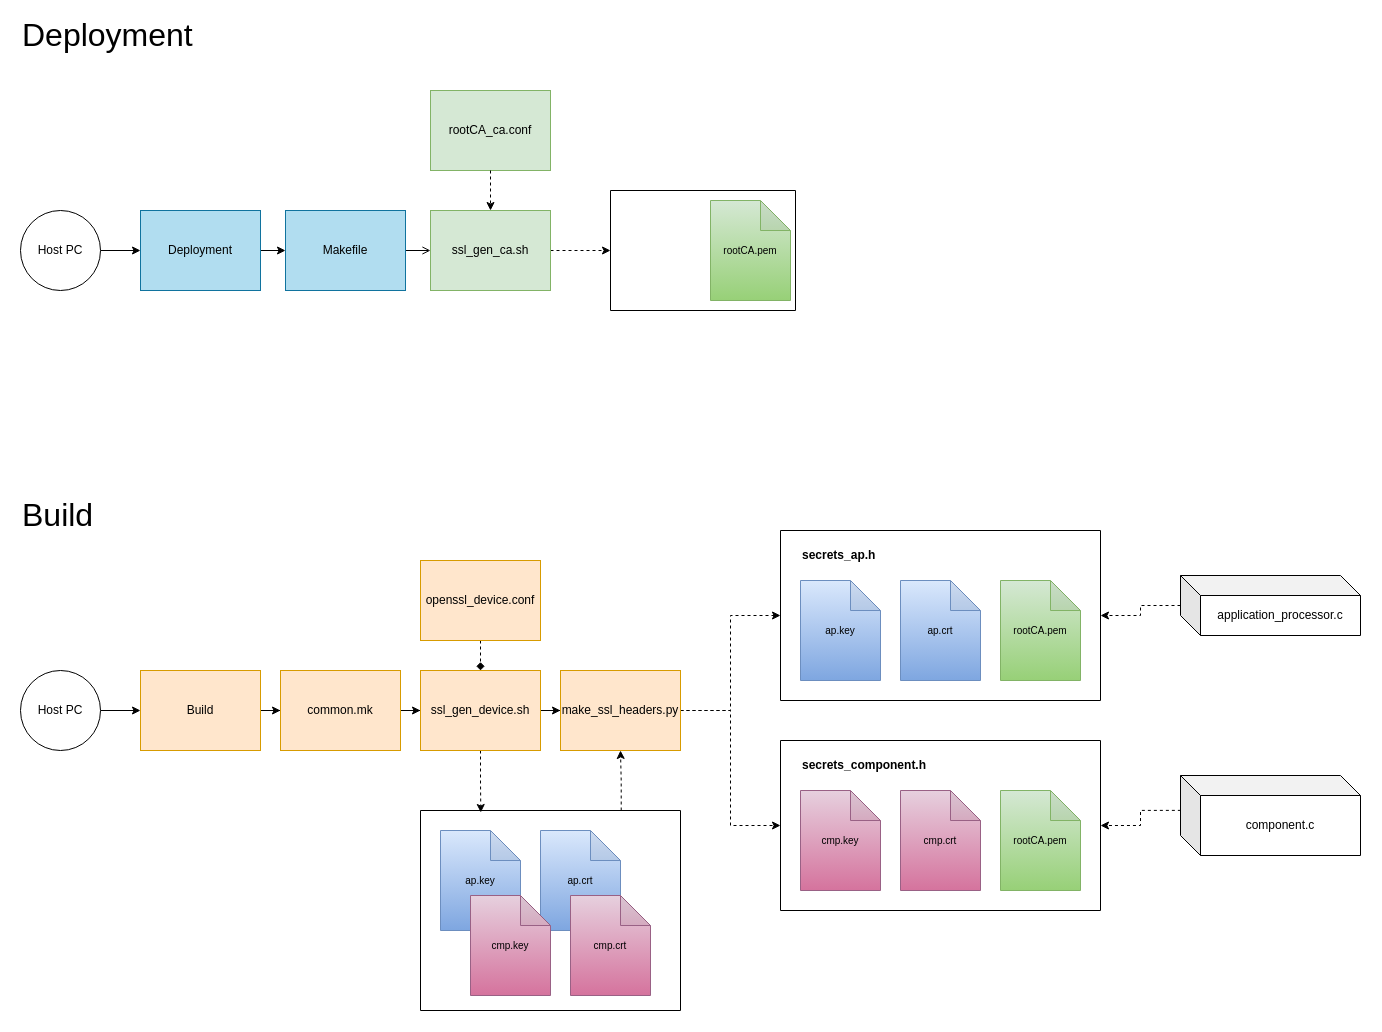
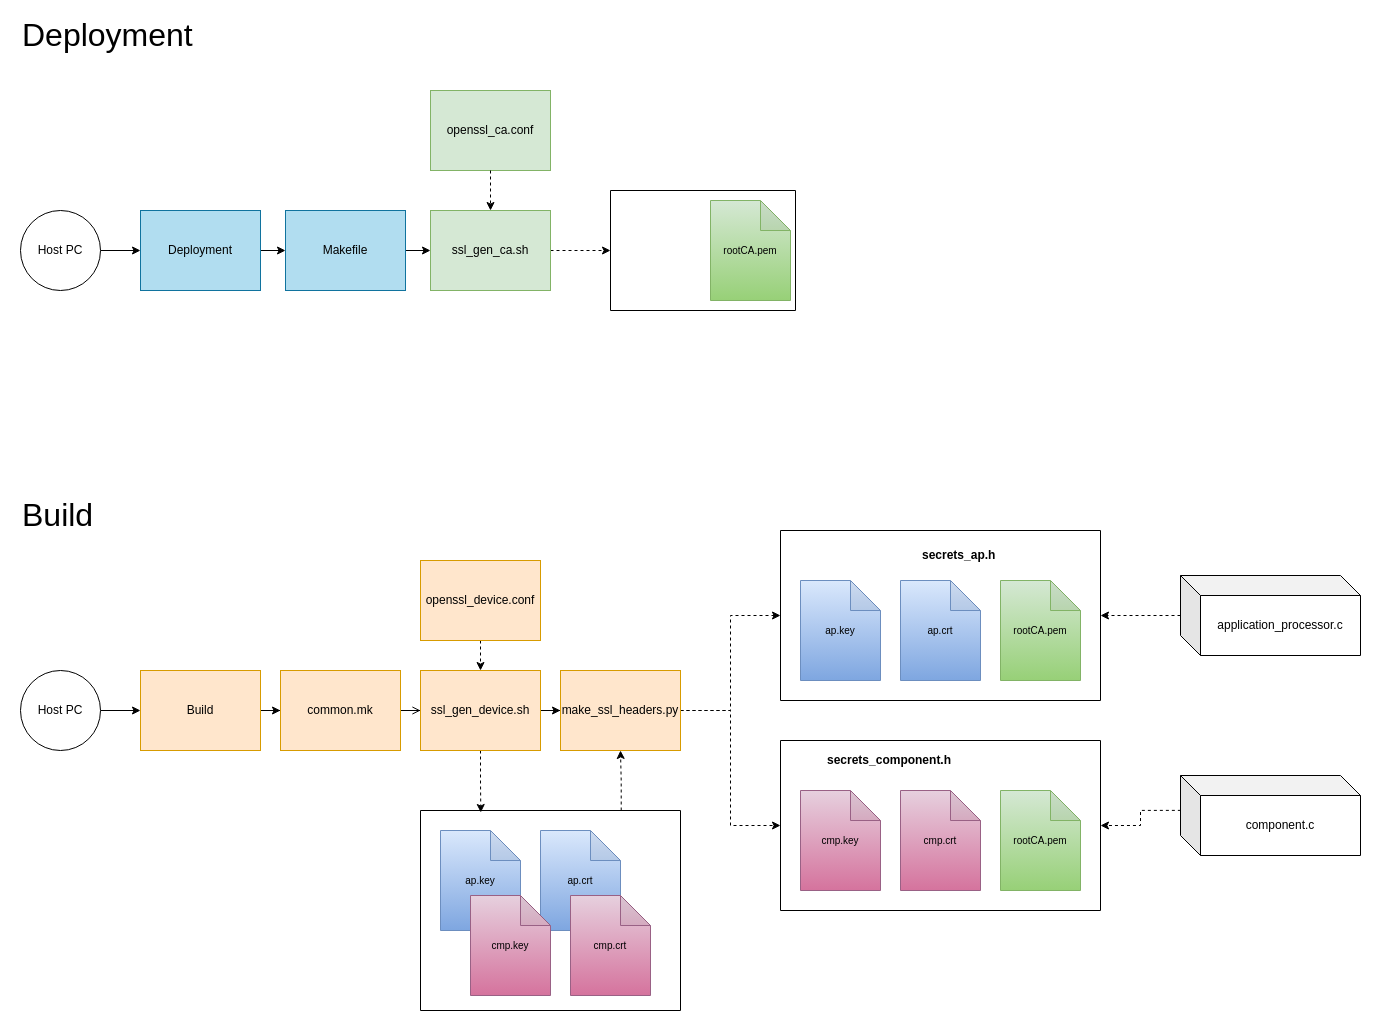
node "rootCA_ca.conf": label "rootCA_ca.conf" -> "openssl_ca.conf"
edge "Makefile" -> "ssl_gen_ca.sh": arrowhead open -> classic
node "secrets_ap.h": moved (851, 556) -> (971, 556)
node "application_processor.c": size 180x60 -> 180x80
edge "openssl_device.conf" -> "ssl_gen_device.sh": arrowhead diamond -> classic
edge "common.mk" -> "ssl_gen_device.sh": arrowhead classic -> open
node "secrets_component.h": moved (871, 766) -> (896, 761)
